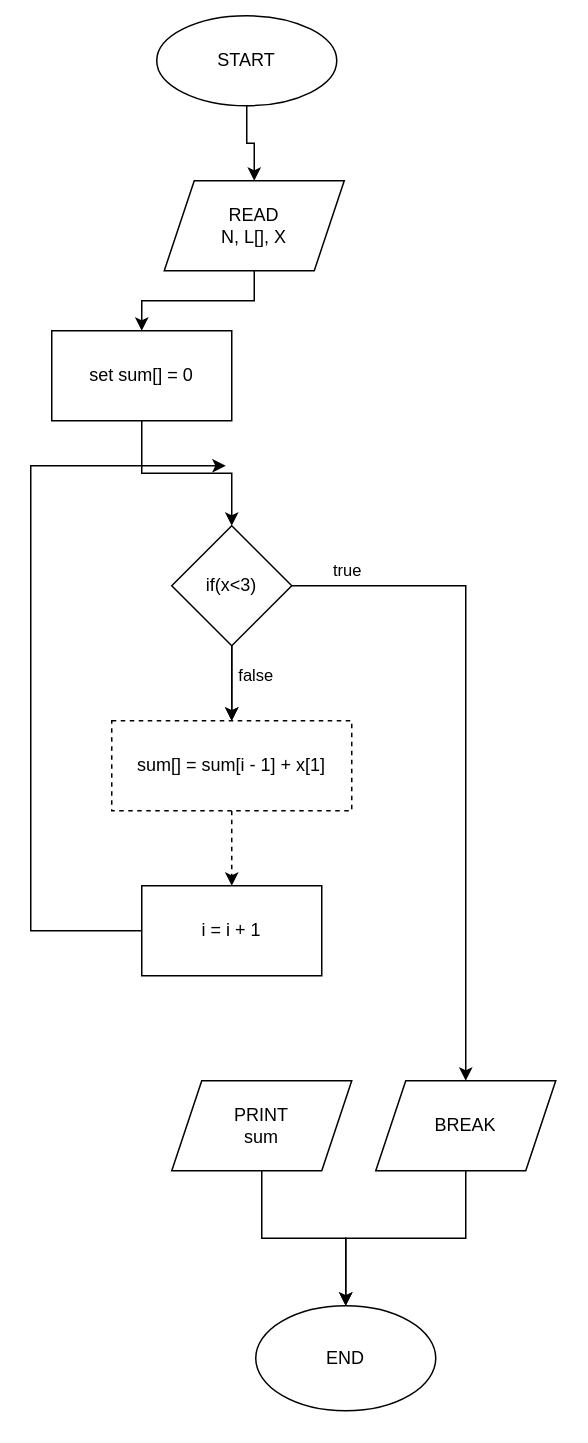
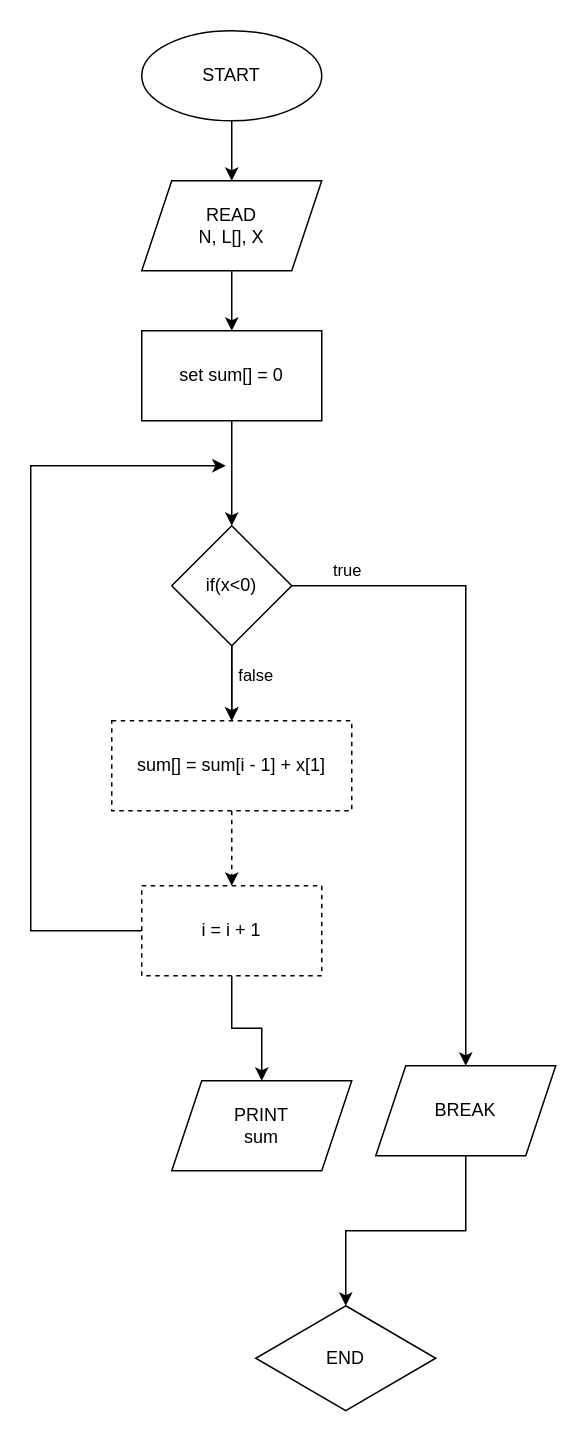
node "START": moved (247, 61) -> (232, 76)
node "READ N, L[], X": moved (254, 226) -> (232, 226)
node "set sum[] = 0": moved (142, 376) -> (232, 376)
node "if(x<3)": label "if(x<3)" -> "if(x<0)"
node "i = i + 1": style solid -> dashed
edge "i = i + 1" -> "PRINT sum": added
node "BREAK": moved (466, 1126) -> (466, 1111)
edge "PRINT sum" -> "END": removed
node "END": shape ellipse -> diamond
